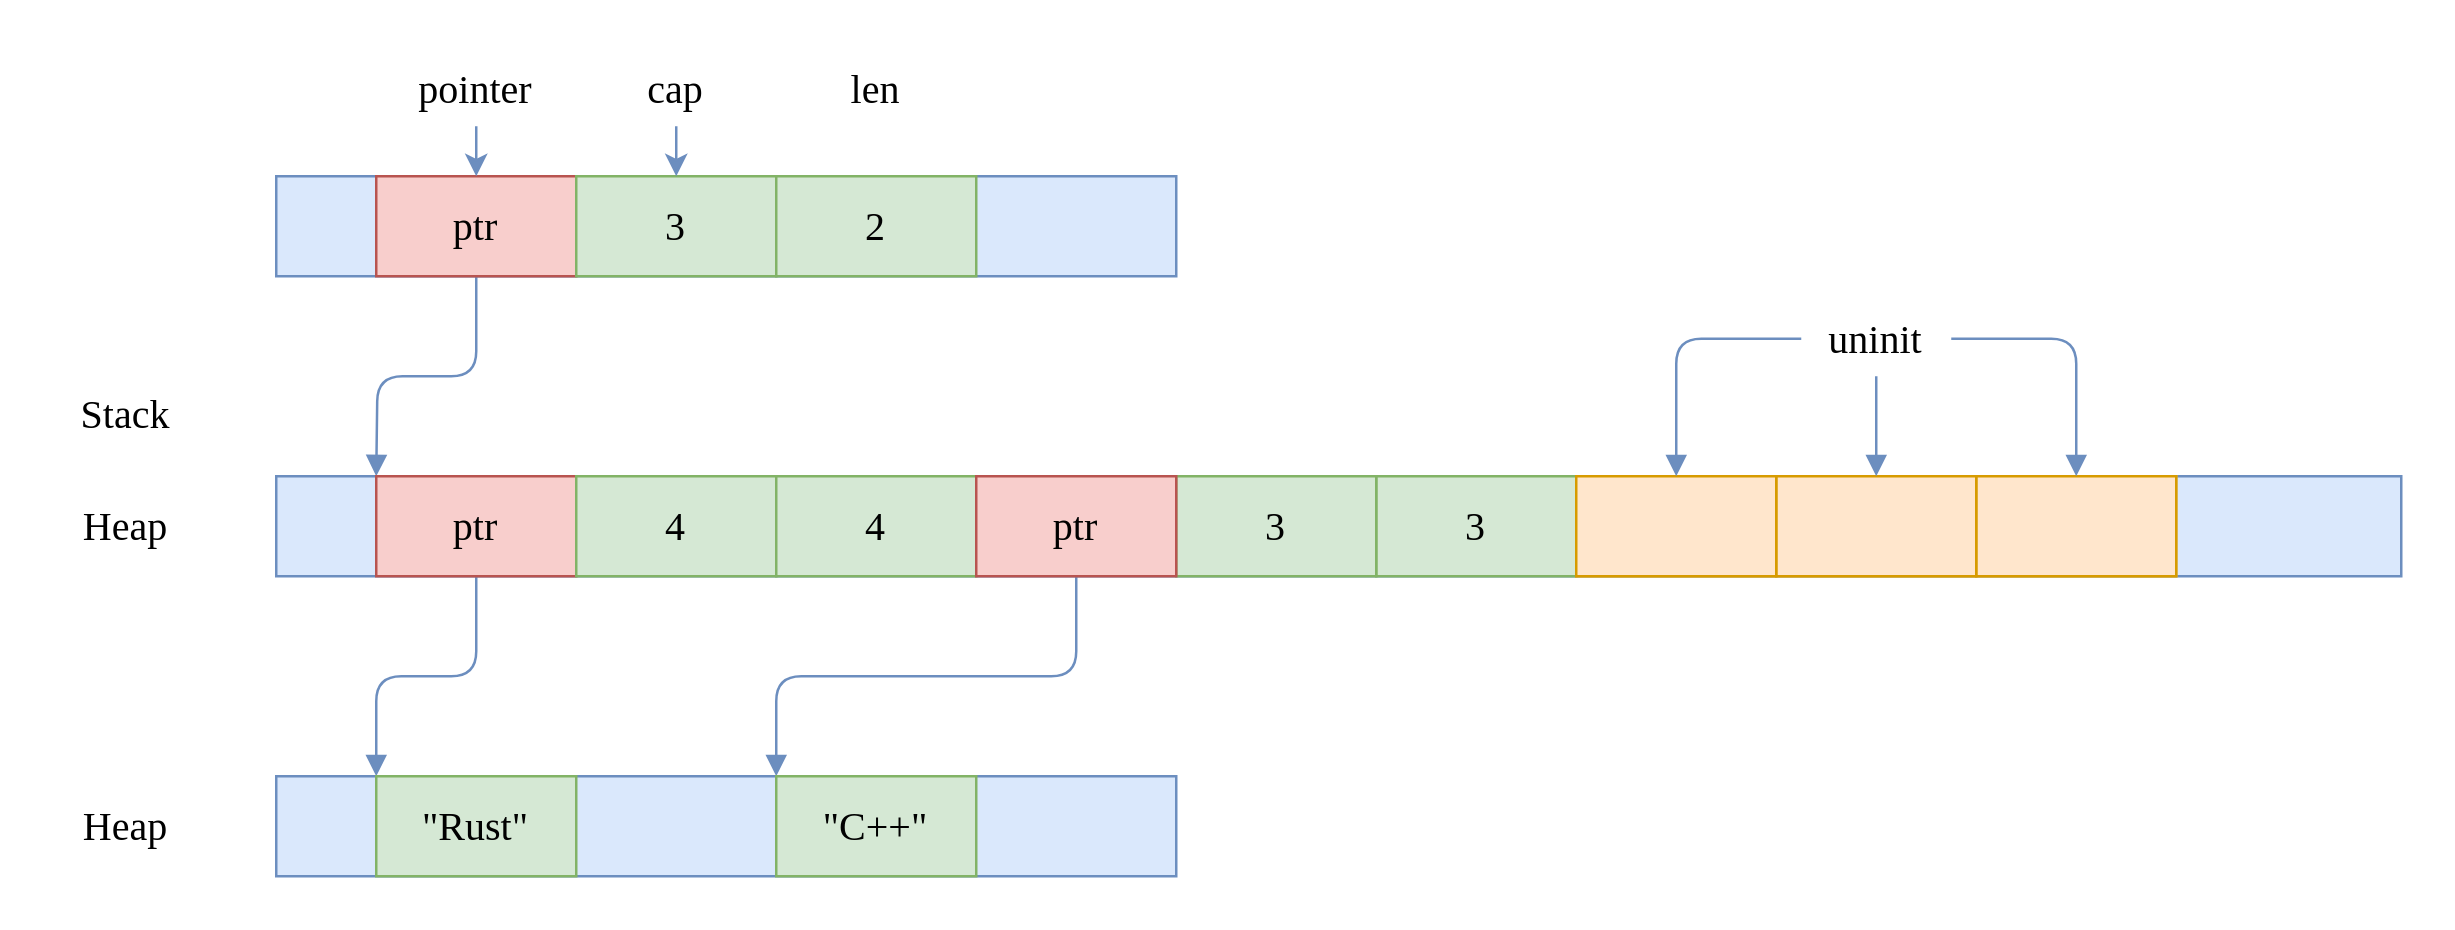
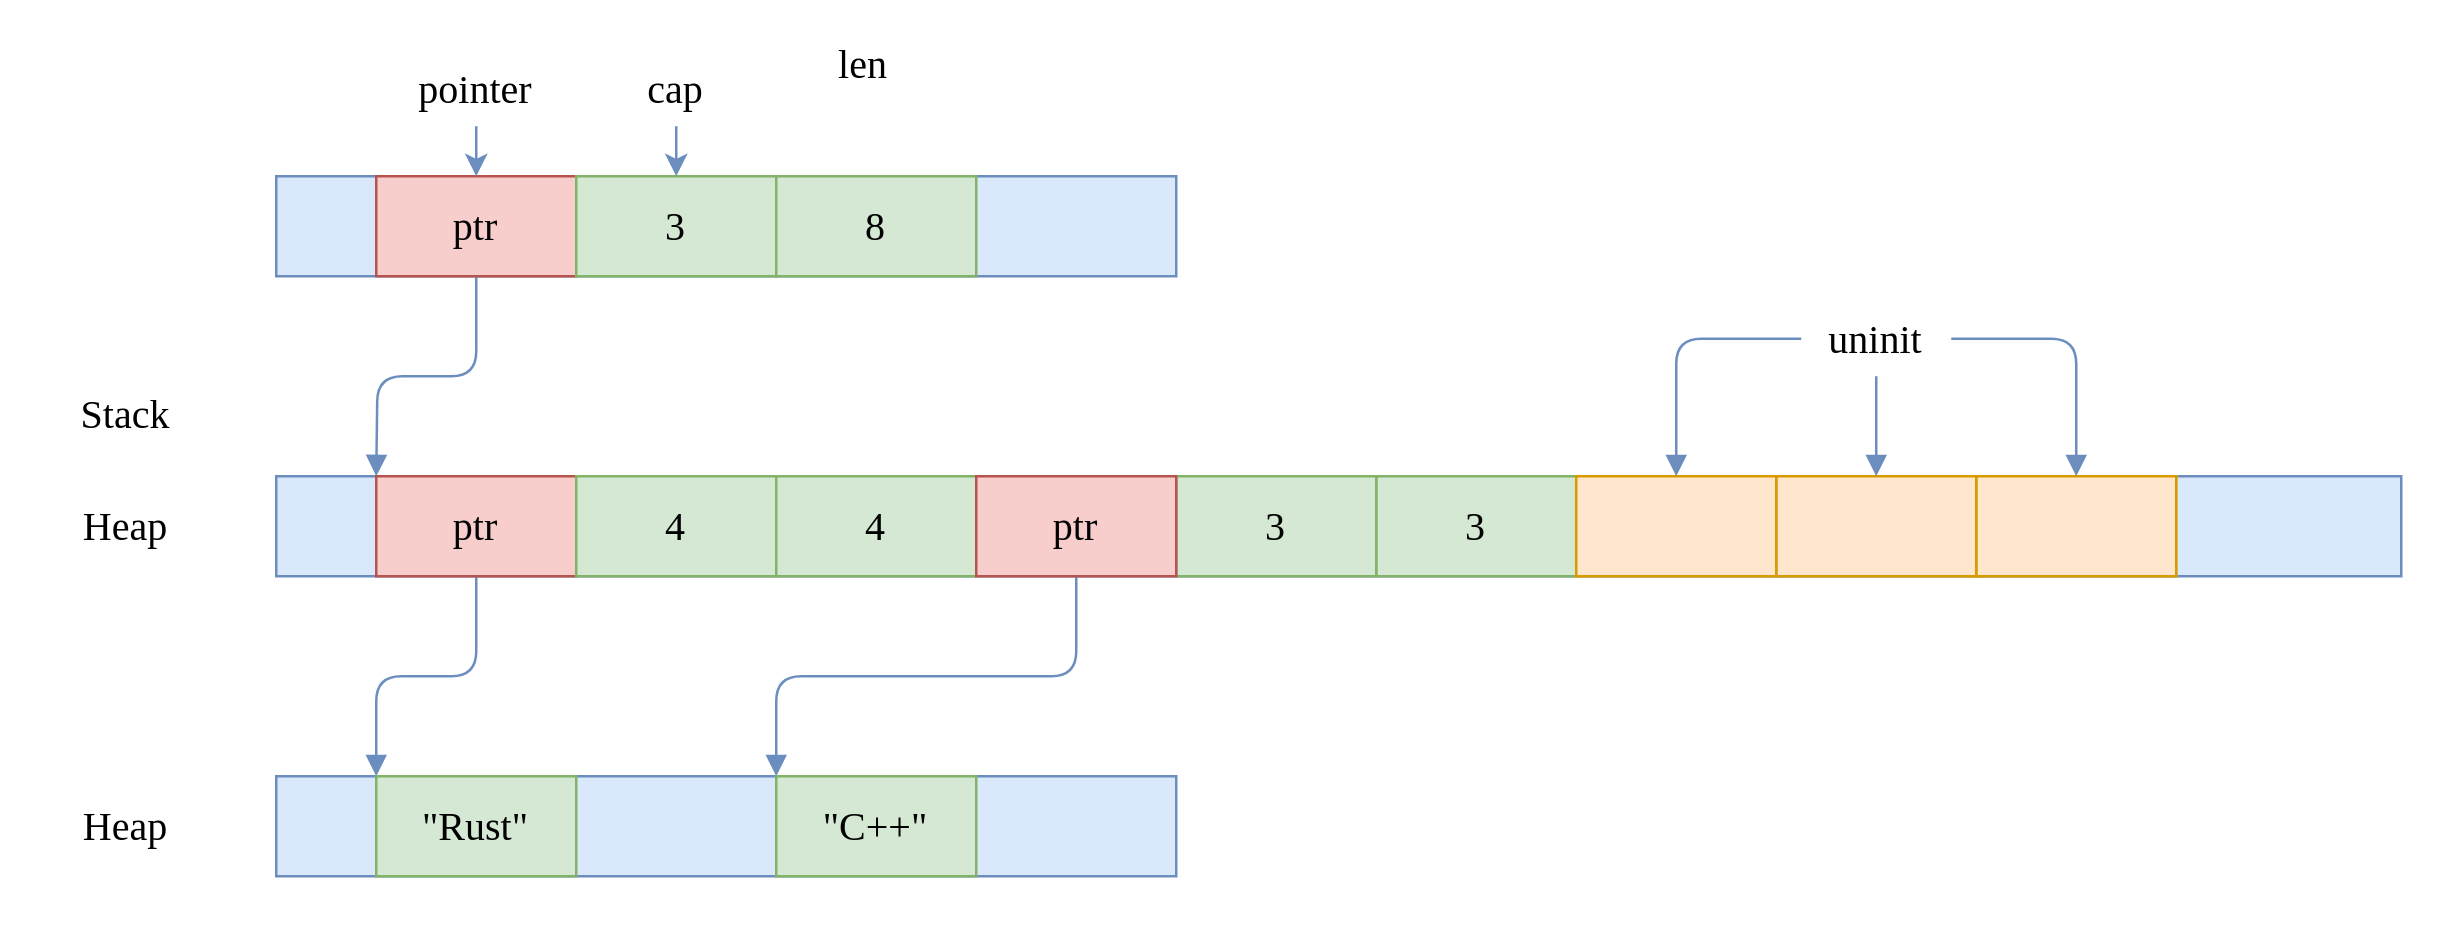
node "len": moved (876, 89) -> (864, 64)
node "2": label "2" -> "8"
